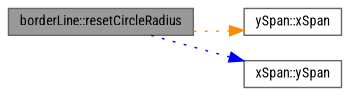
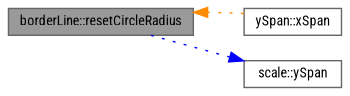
edge "borderLine::resetCircleRadius" -> "ySpan::xSpan": reversed
node "xSpan::ySpan": label "xSpan::ySpan" -> "scale::ySpan"
